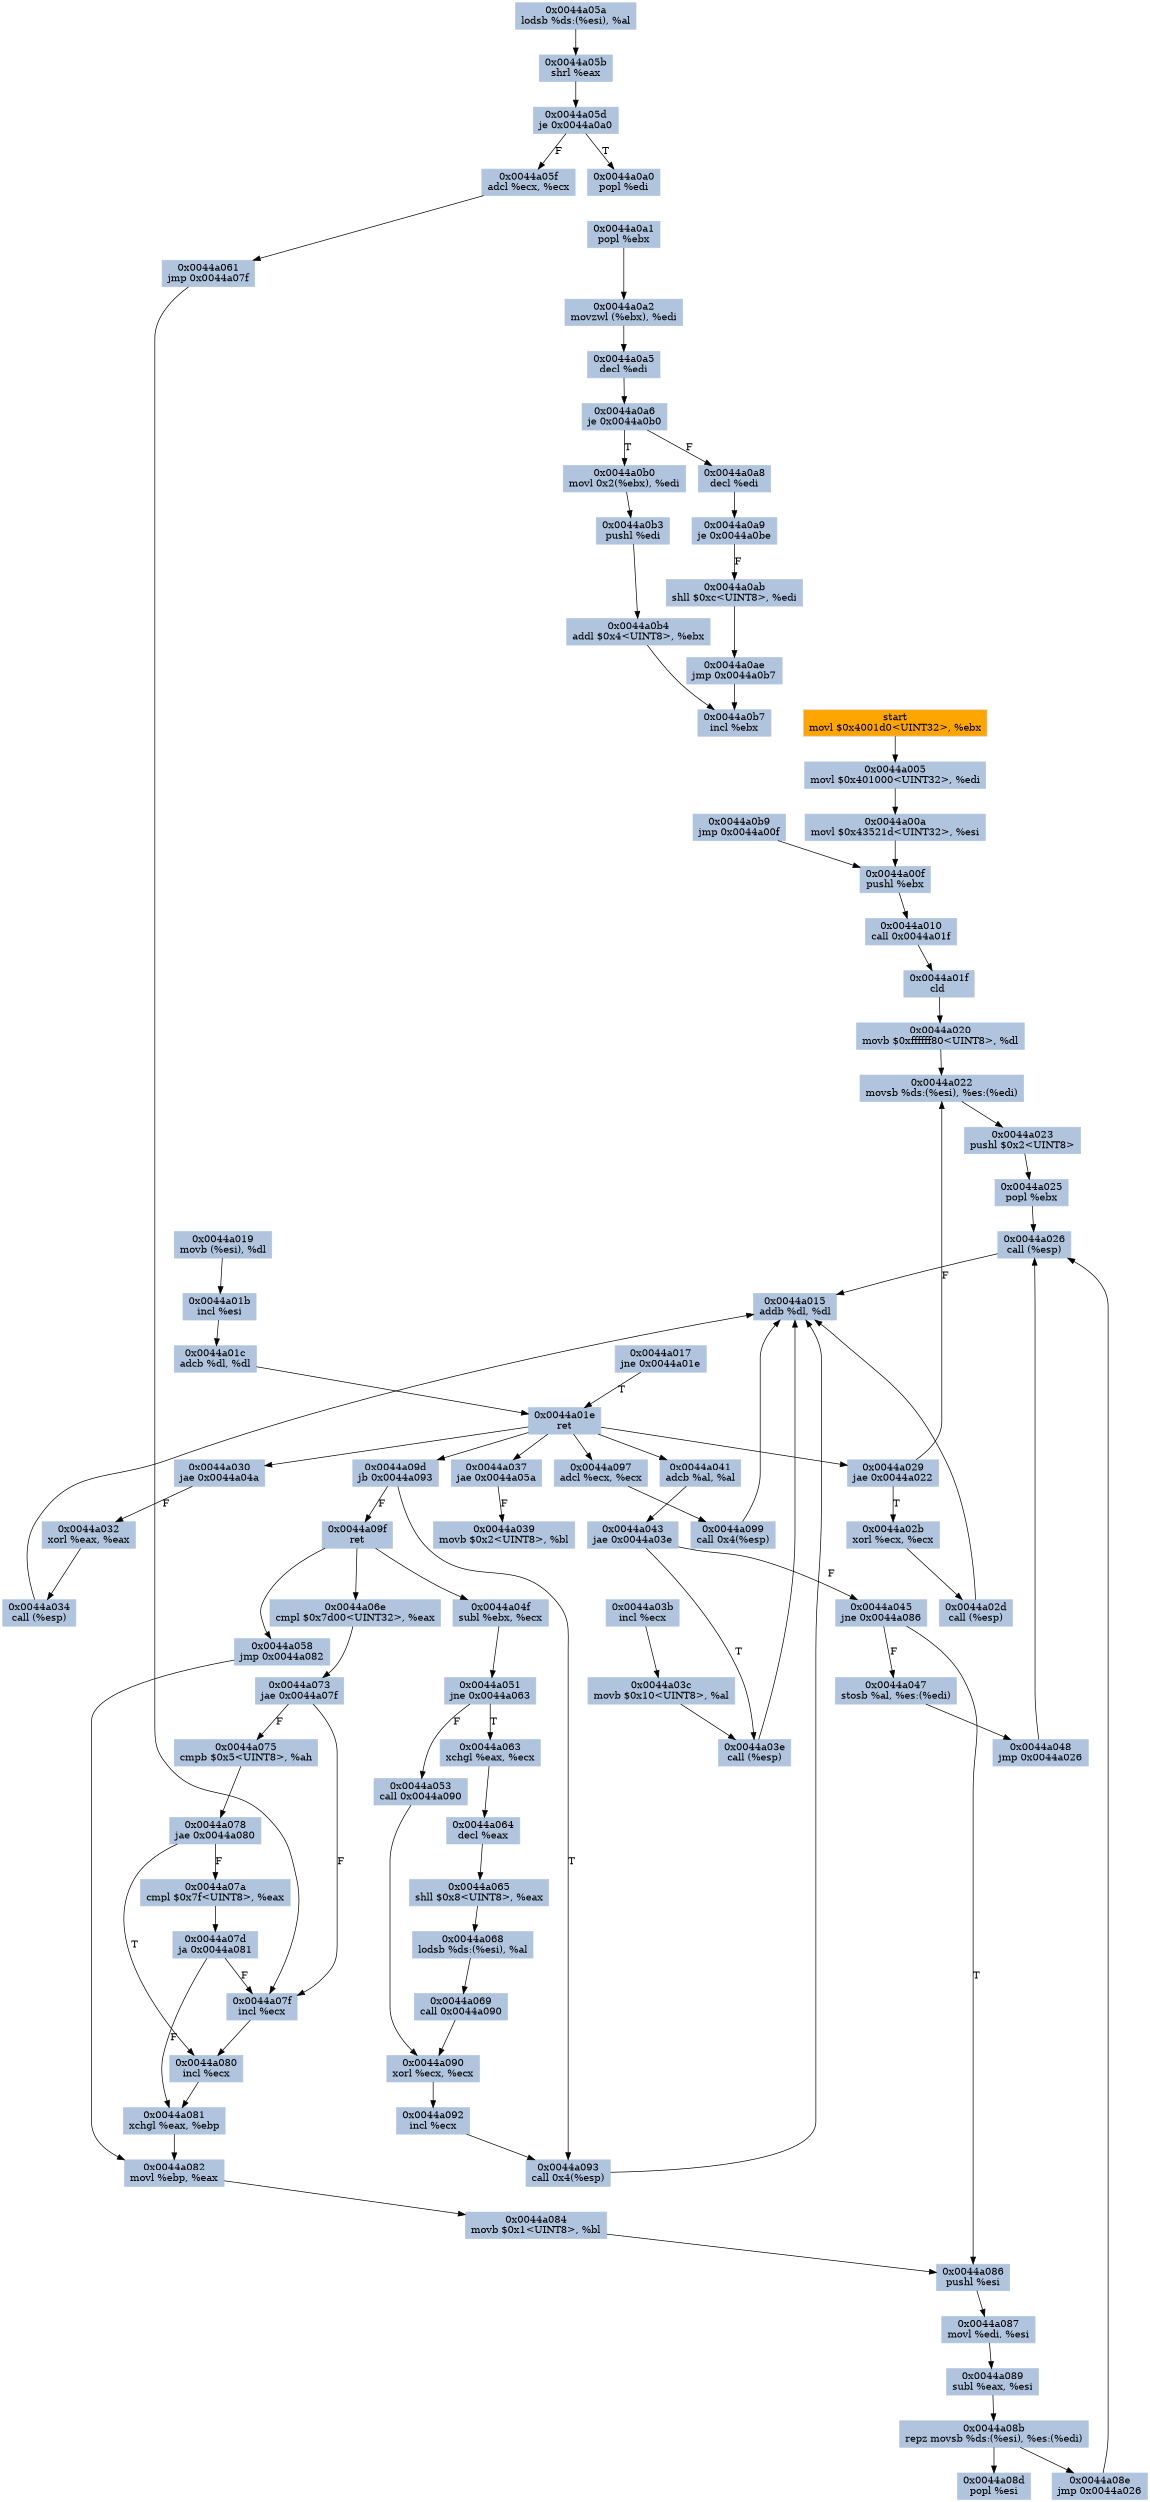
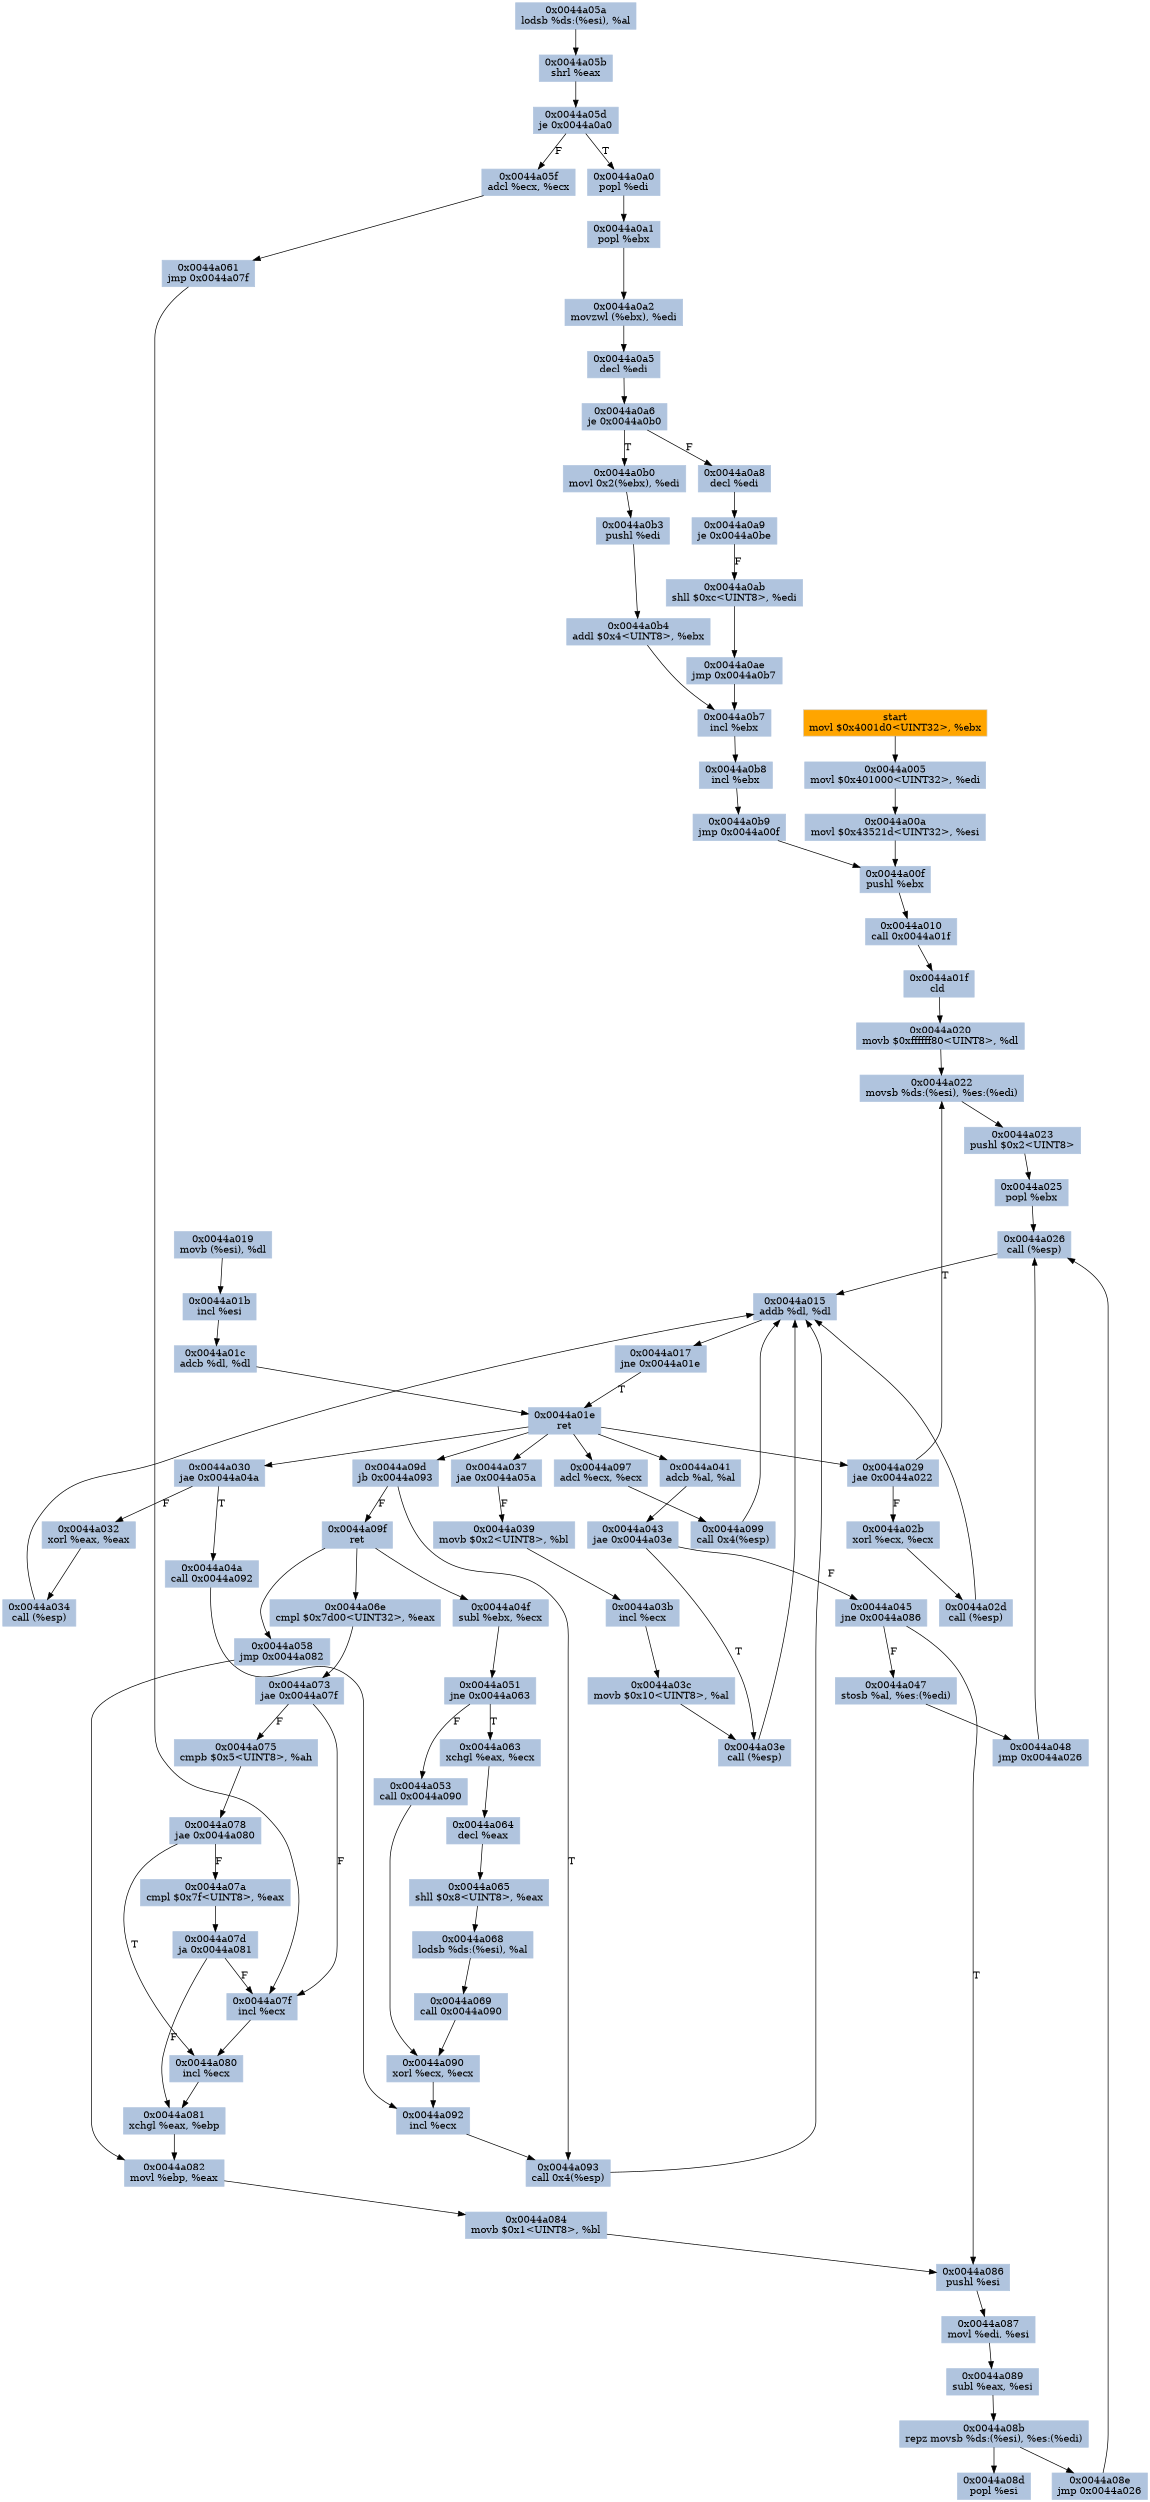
edge "0x0044a0a0 popl %edi" -> "0x0044a0a1 popl %ebx": added
node "0x0044a0b8 incl %ebx": added
edge "0x0044a029 jae 0x0044a022" -> "0x0044a022 movsb %ds:(%esi), %es:(%edi)": label "F" -> "T"
edge "0x0044a015 addb %dl, %dl" -> "0x0044a017 jne 0x0044a01e": added
edge "0x0044a029 jae 0x0044a022" -> "0x0044a02b xorl %ecx, %ecx": label "T" -> "F"
edge "0x0044a039 movb $0x2<UINT8>, %bl" -> "0x0044a03b incl %ecx": added
node "0x0044a04a call 0x0044a092": added
